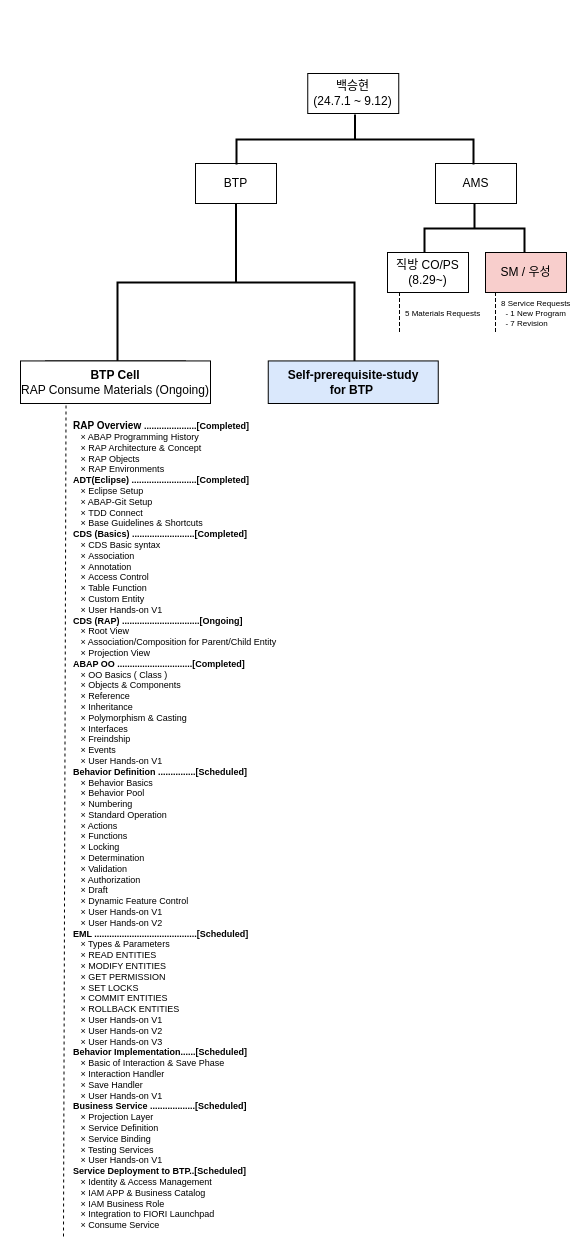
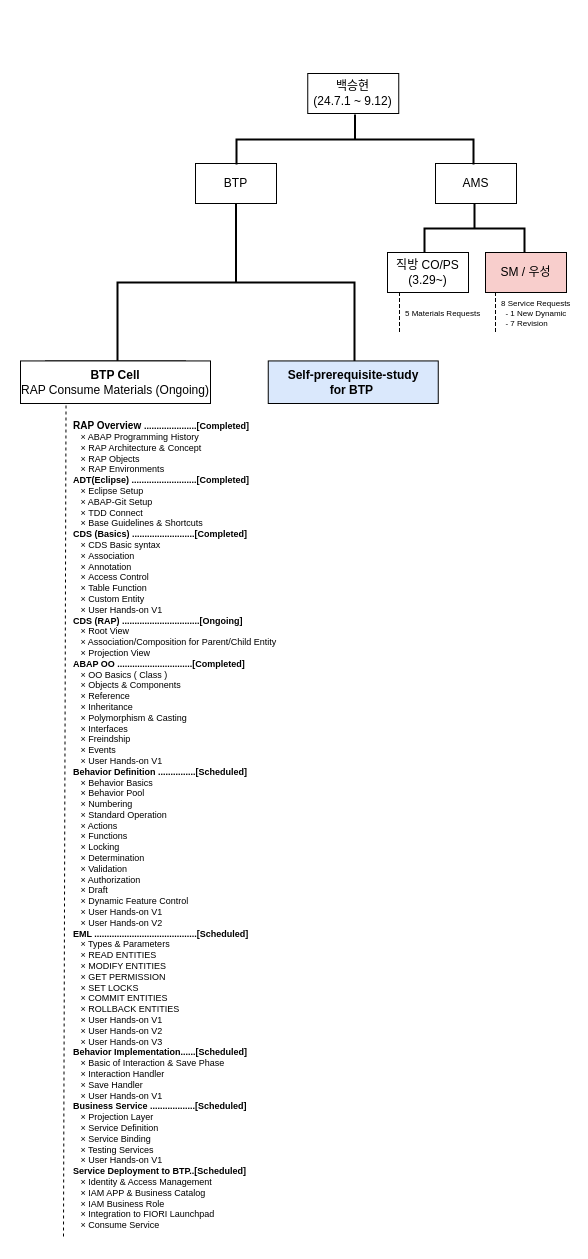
node "직방 CO/PS (8.29~)": label "직방 CO/PS (8.29~)" -> "직방 CO/PS (3.29~)"
node "8 Service Requests - 1 New Program - 7 Revision": label "8 Service Requests - 1 New Program - 7 Revision" -> "8 Service Requests - 1 New Dynamic - 7 Revision"
